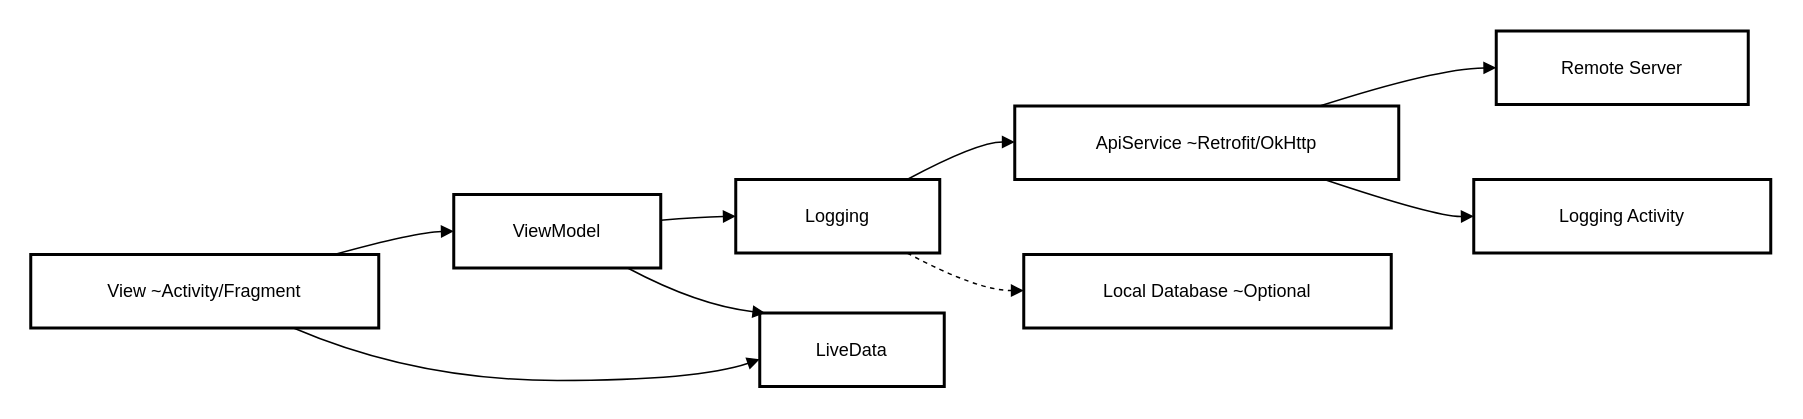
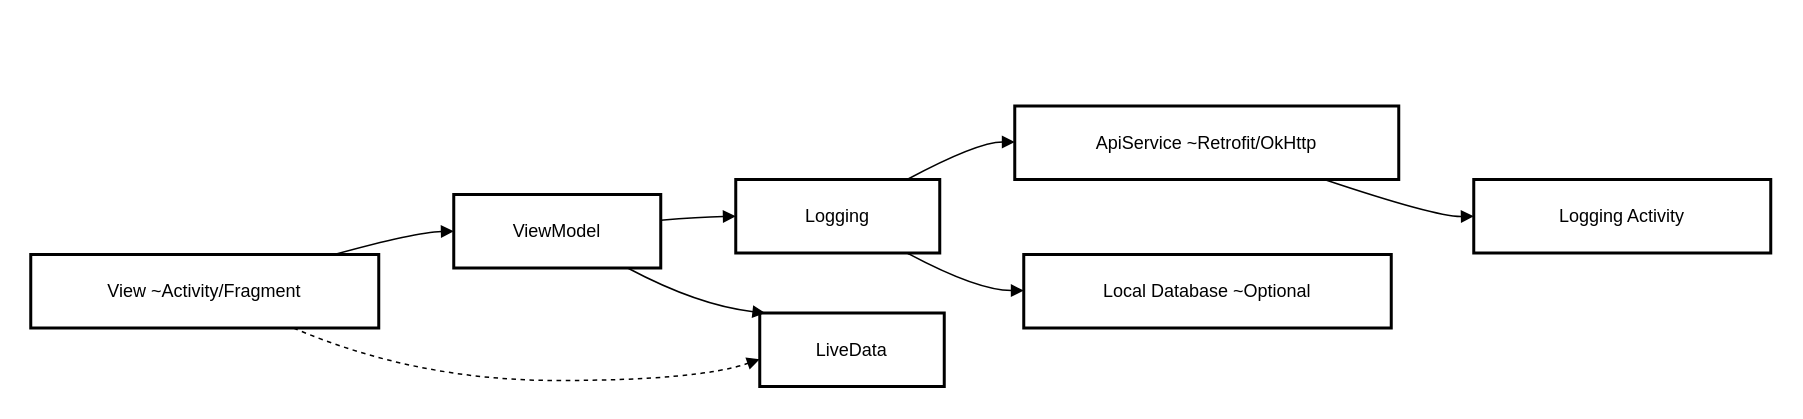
node "Remote Server": removed
edge "ApiService ~Retrofit/OkHttp" -> "Remote Server": removed
edge "Logging" -> "Local Database ~Optional": style dashed -> solid
edge "View ~Activity/Fragment" -> "LiveData": style solid -> dashed
